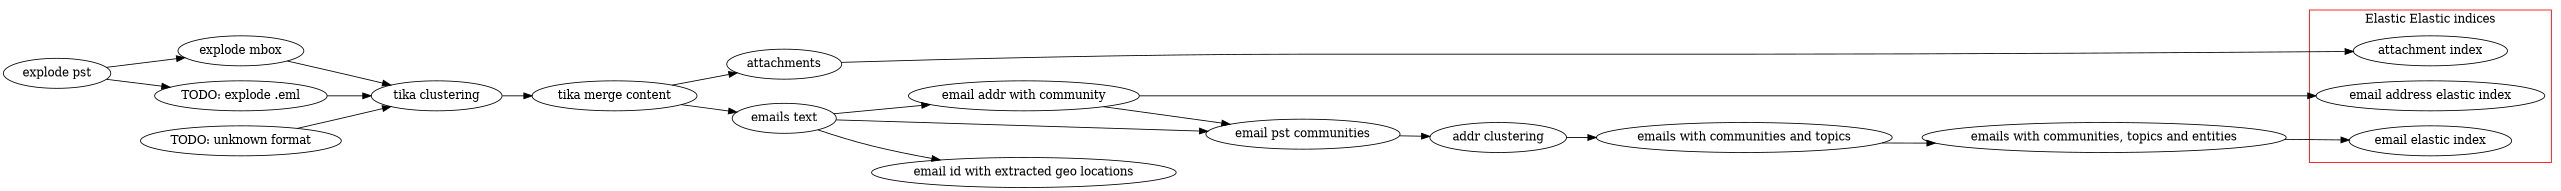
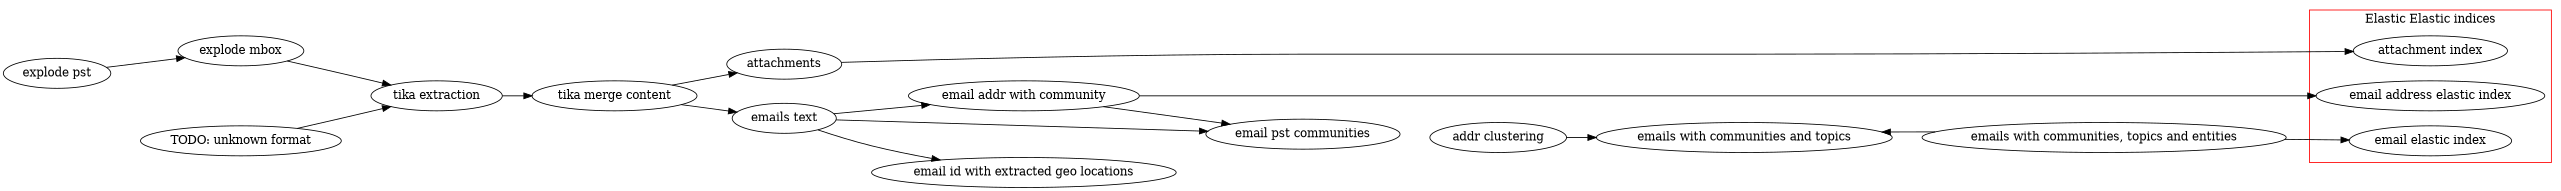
node "TODO: explode .eml": removed
node "tika clustering": label "tika clustering" -> "tika extraction"
edge "email pst communities" -> "addr clustering": removed
edge "emails with communities and topics" -> "emails with communities, topics and entities": reversed
